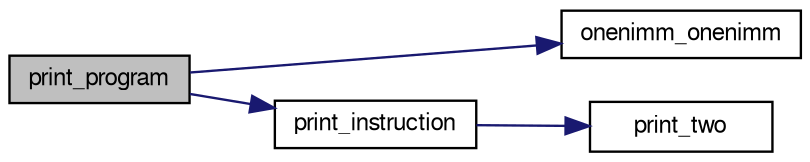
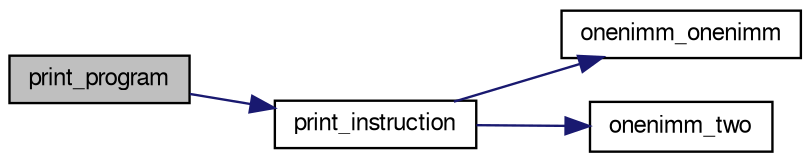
edge "print_program" -> "onenimm_onenimm": now "print_instruction" -> "onenimm_onenimm"
node "print_two": label "print_two" -> "onenimm_two"
